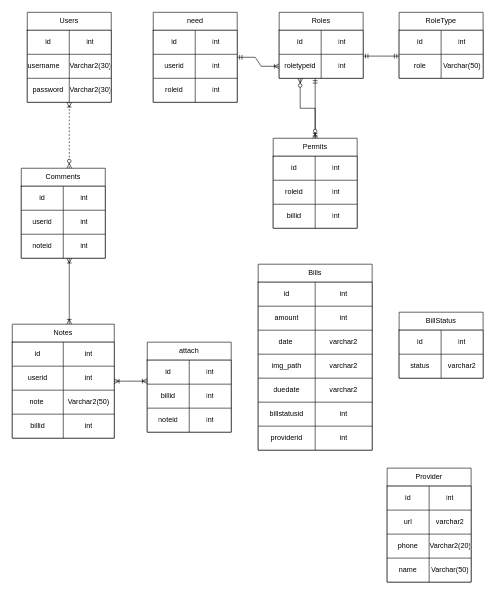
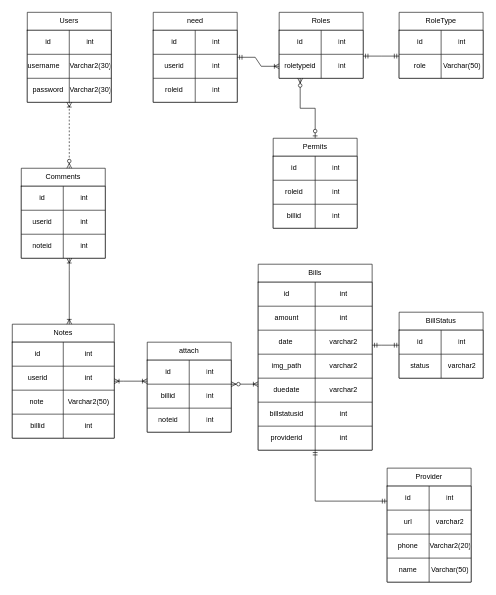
edge "Roles" -- "Permits": removed
edge "BillStatus" -- "Bills": added
edge "Bills" -- "attach": added
edge "Bills" -- "Provider": added
